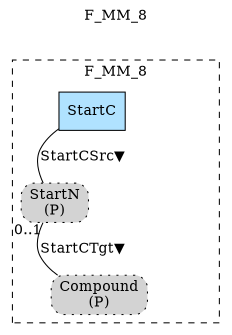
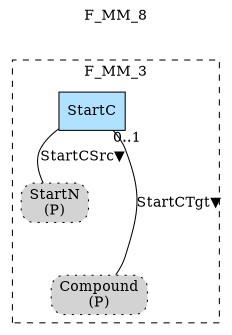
cluster "F_MM_8": label "F_MM_8" -> "F_MM_3"
edge "StartN" -- "Compound": now "StartC" -- "Compound"
